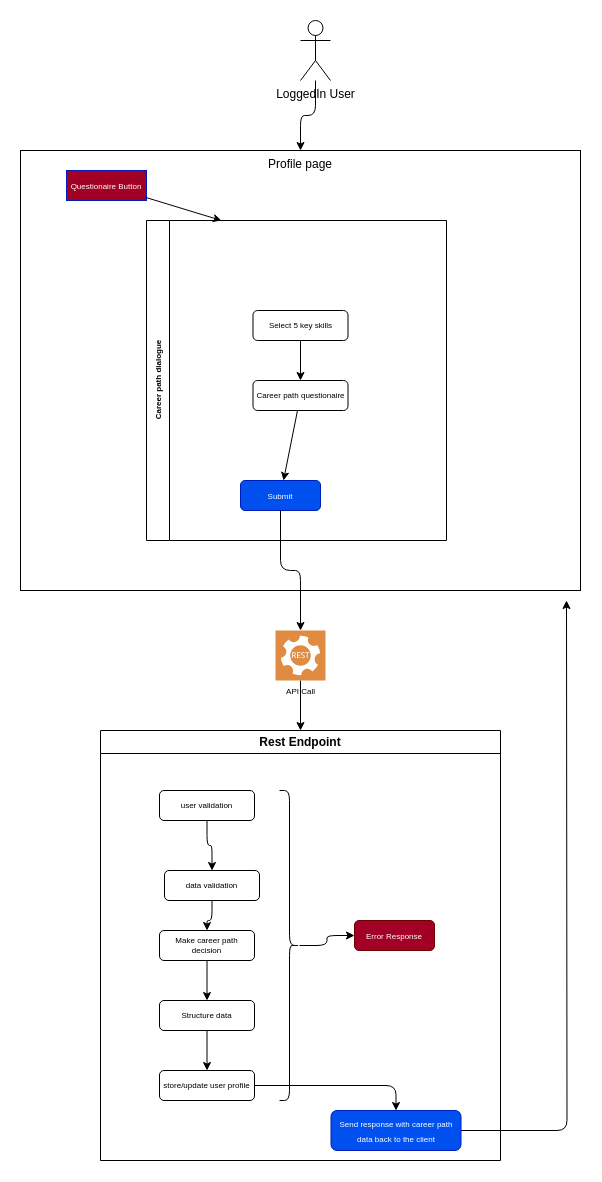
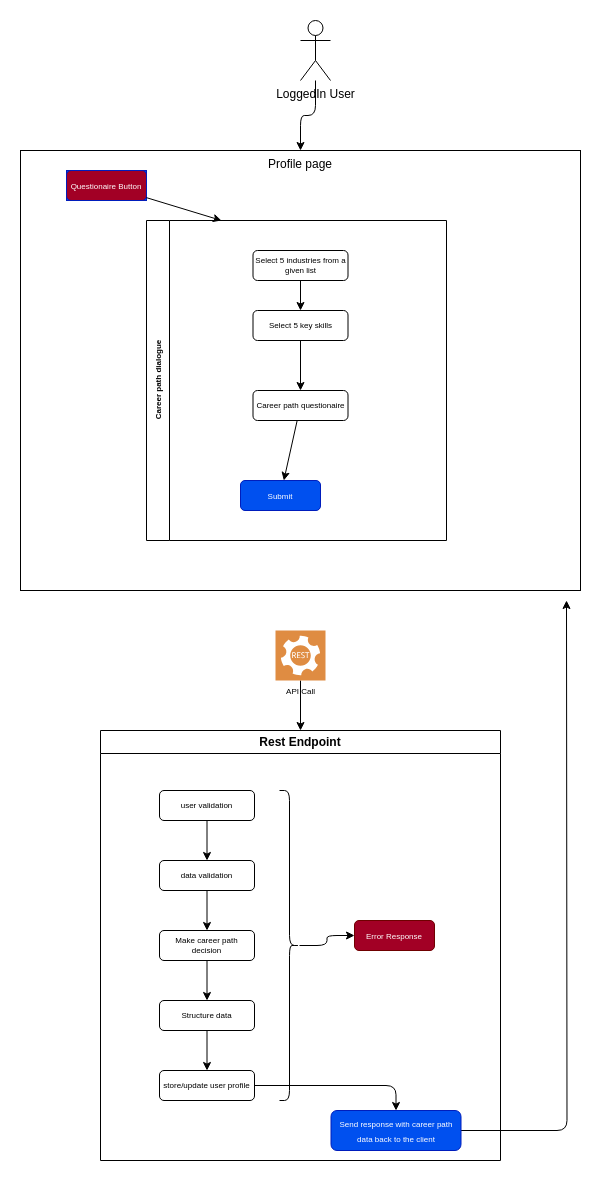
node "Select 5 industries from a given list": added
edge "Select 5 industries from a given list" -> "Select 5 key skills": added
node "Career path questionaire": moved (301, 396) -> (301, 406)
edge "Submit" -> "API Call": removed
node "data validation": moved (212, 886) -> (207, 876)
